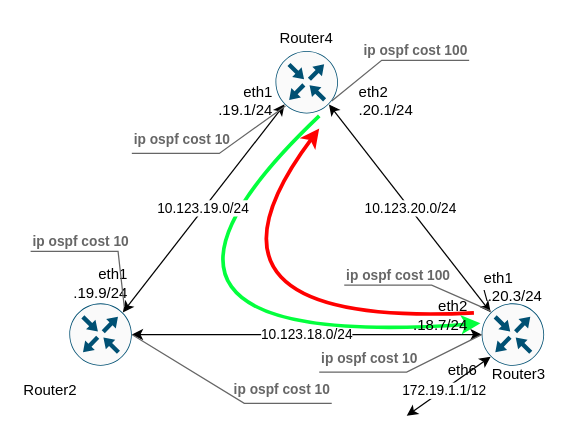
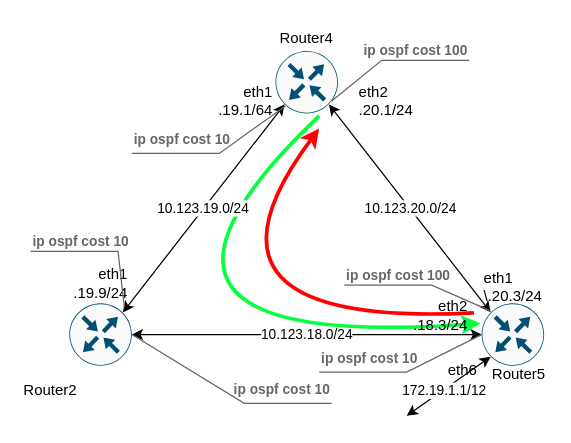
node "eth1 .19.1/24": label "eth1 .19.1/24" -> "eth1 .19.1/64"
node "eth2 .18.7/24": label "eth2 .18.7/24" -> "eth2 .18.3/24"
node "Router3": label "Router3" -> "Router5"
